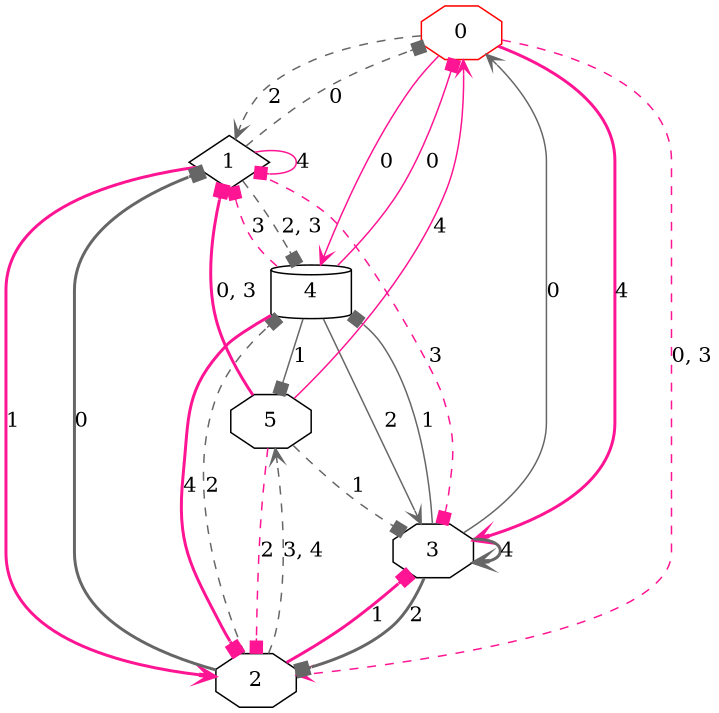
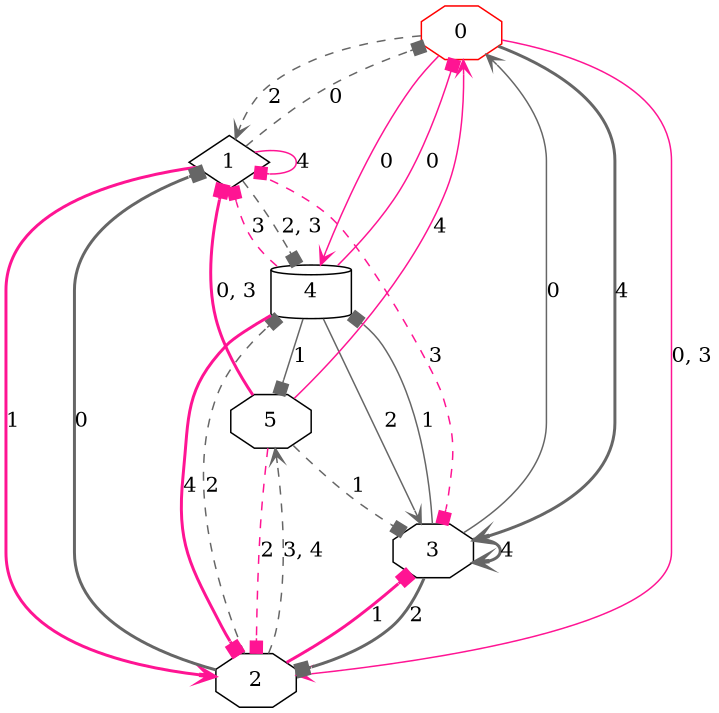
edge "0" -> "3": color deeppink -> gray40
edge "0" -> "2": style dashed -> solid
